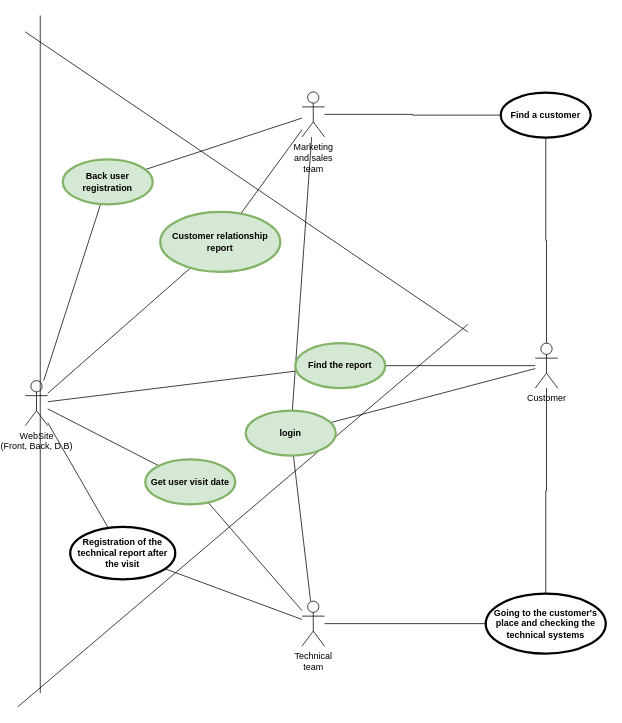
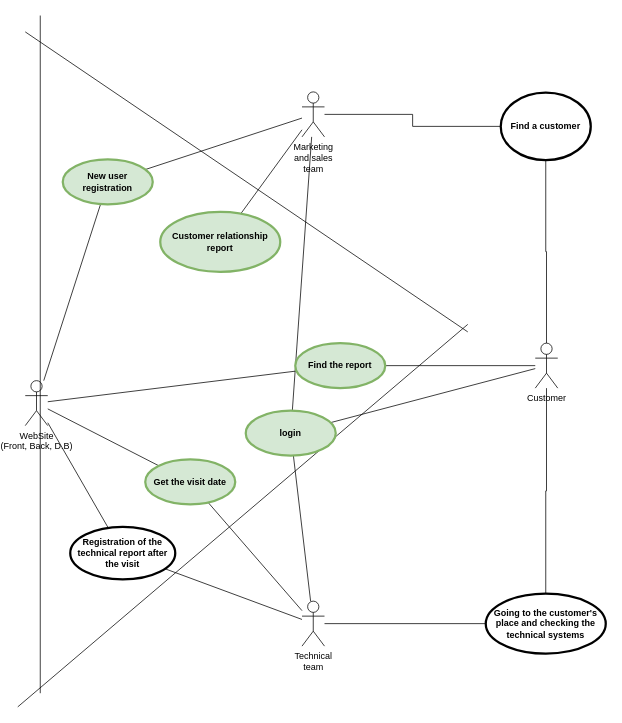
node "Find a customer": size 90x45 -> 90x68
node "Back user registration": label "Back user registration" -> "New user registration"
edge "Customer relationship report" -- "WebSite (Front, Back, D.B)": removed
node "Get user visit date": label "Get user visit date" -> "Get the visit date"
